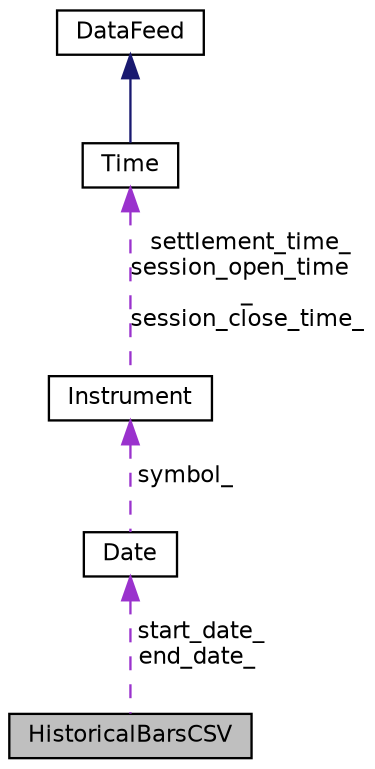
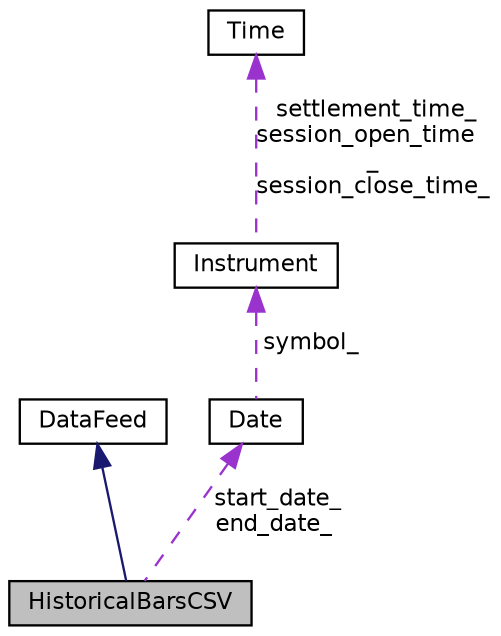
edge "Time" -> "DataFeed": now "HistoricalBarsCSV" -> "DataFeed"
